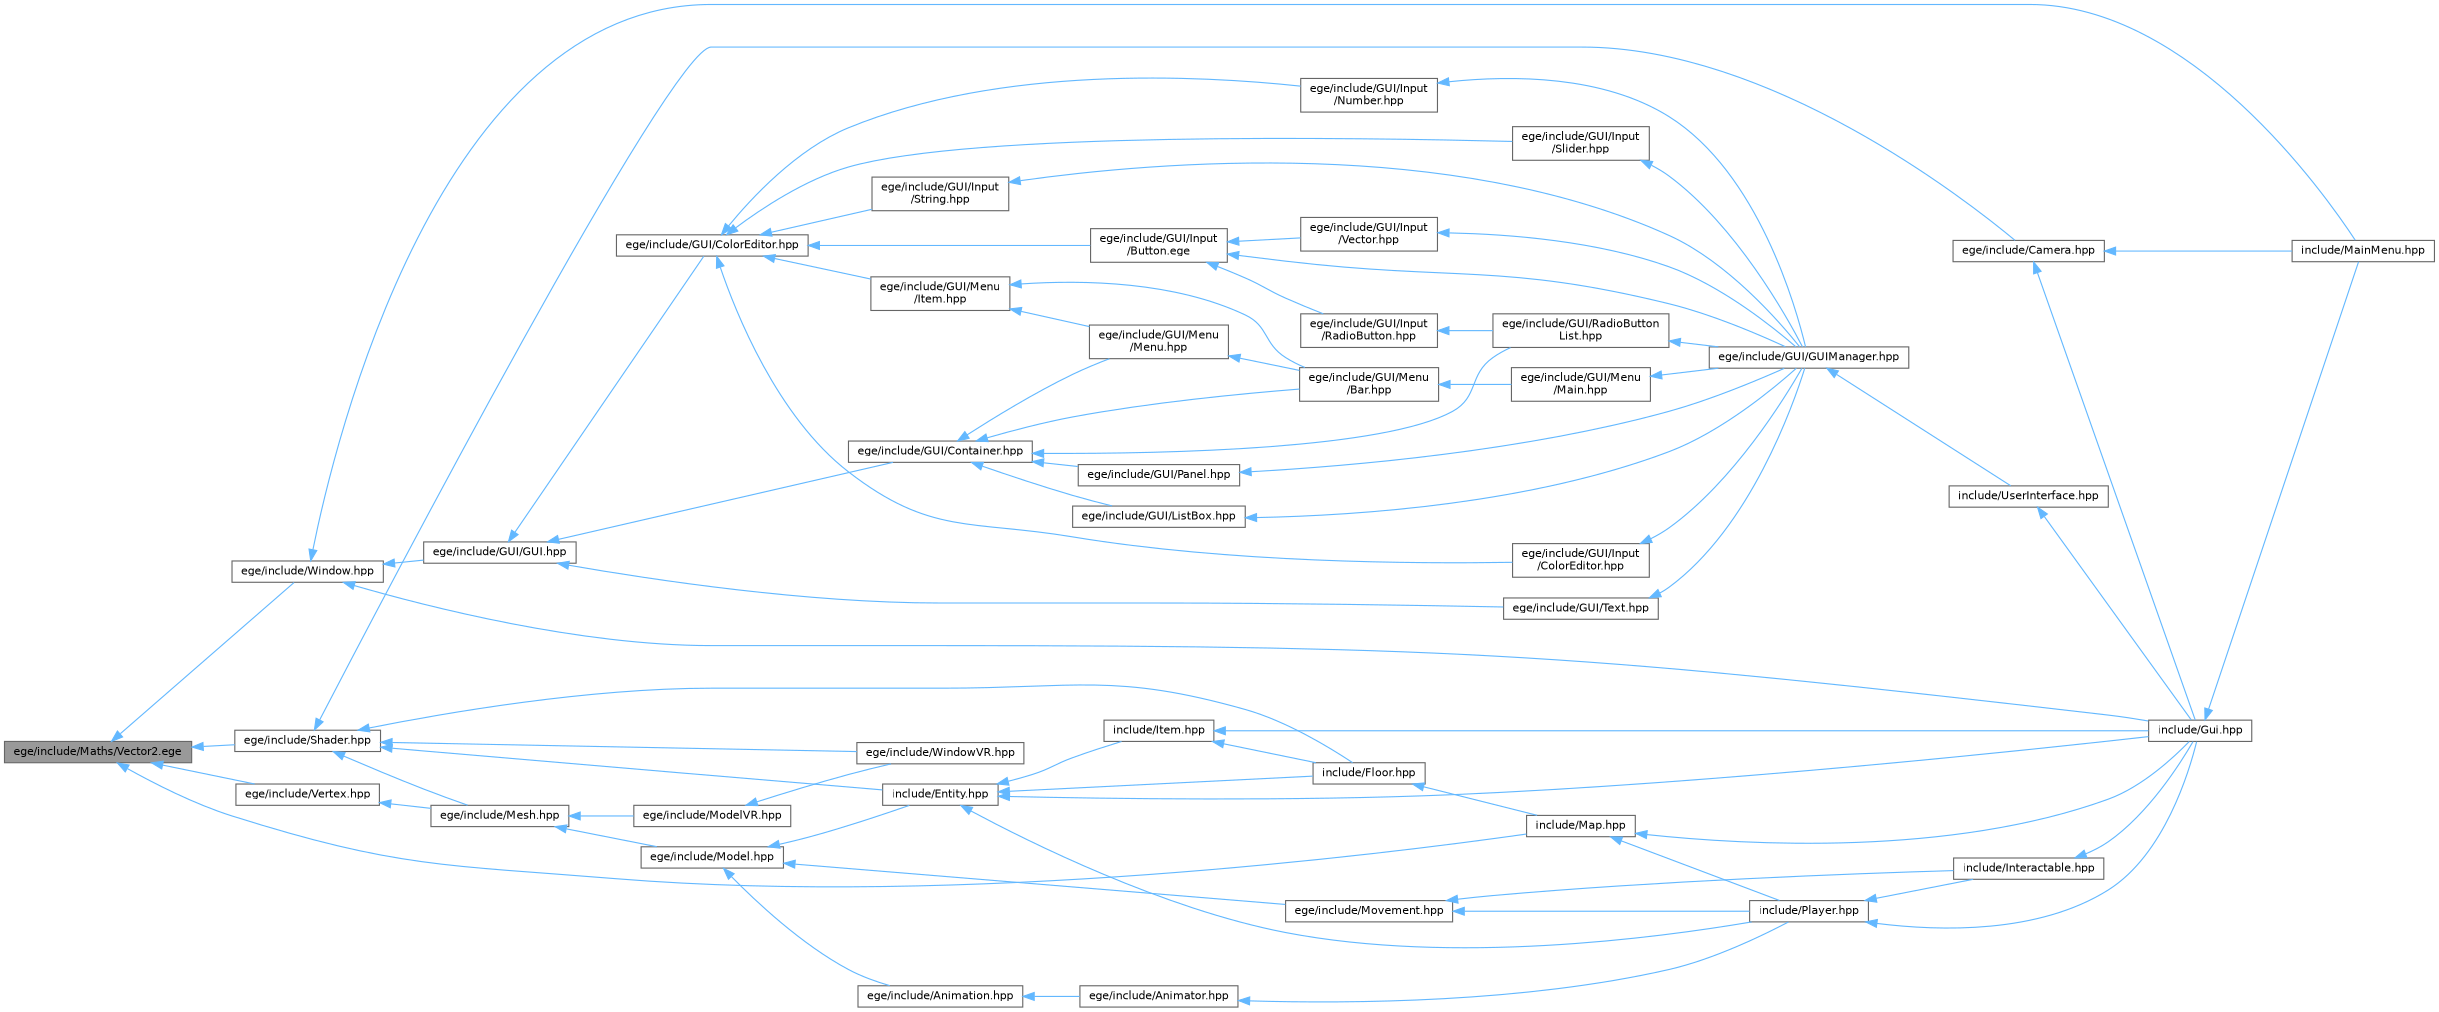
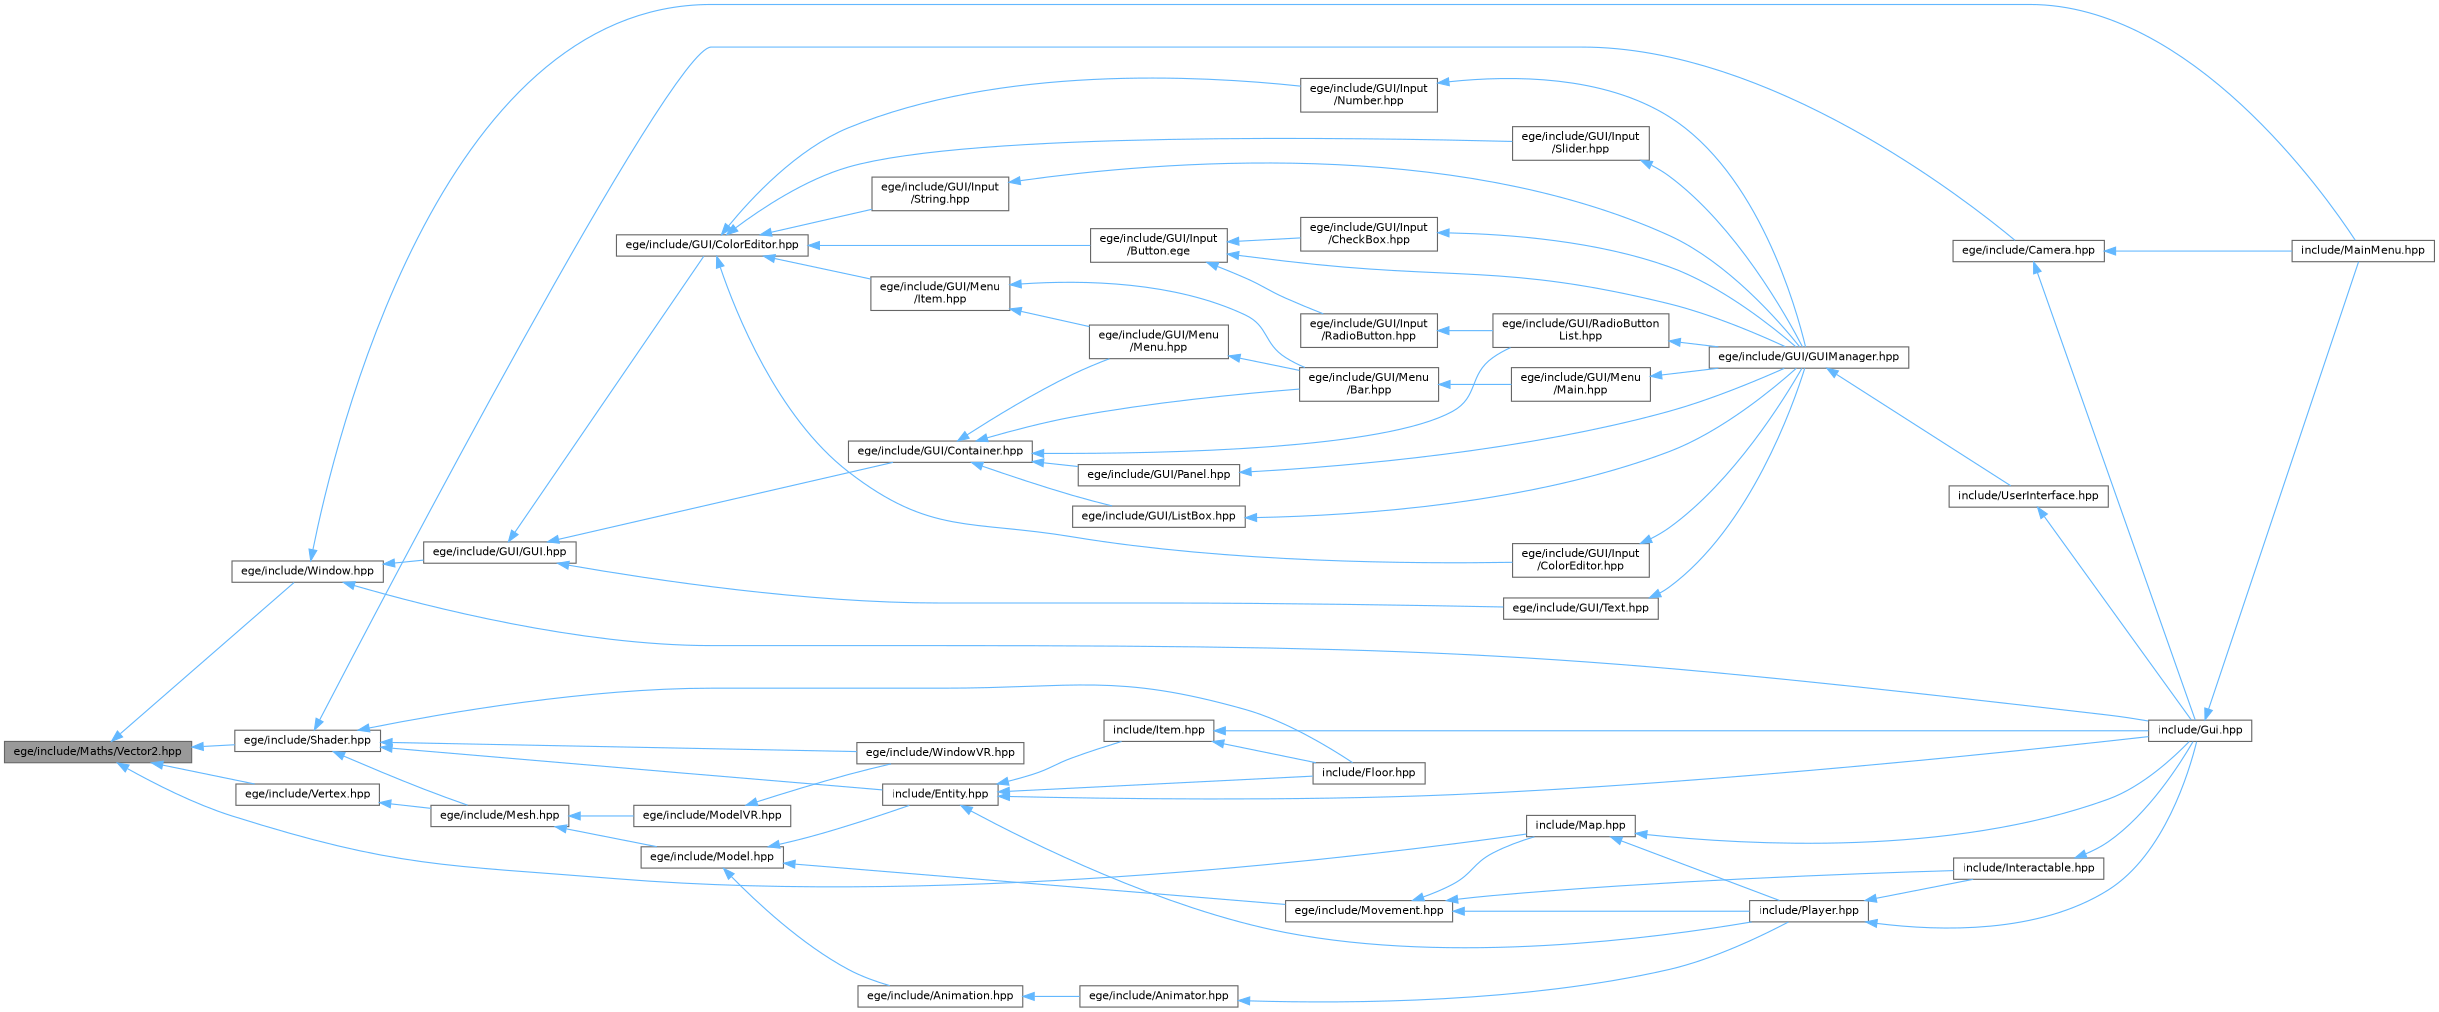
node "ege/include/GUI/Input /Vector.hpp": label "ege/include/GUI/Input /Vector.hpp" -> "ege/include/GUI/Input /CheckBox.hpp"
node "ege/include/Maths/Vector2.ege": label "ege/include/Maths/Vector2.ege" -> "ege/include/Maths/Vector2.hpp"
edge "include/Map.hpp" -> "include/Floor.hpp": now "include/Map.hpp" -> "ege/include/Movement.hpp"
